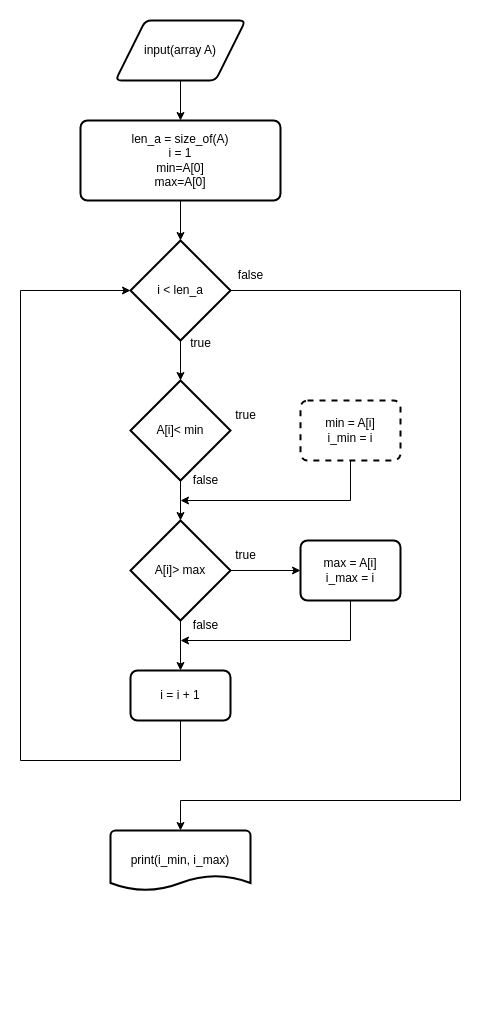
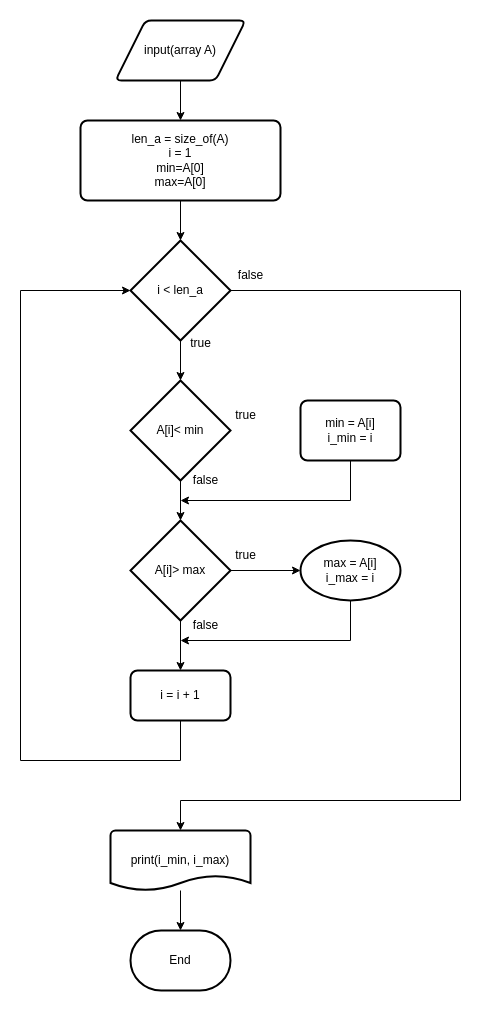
node "min = A[i] i_min = i": style dashed -> solid
node "max = A[i] i_max = i": shape rounded rectangle -> ellipse
edge "print(i_min, i_max)" -> "End": added
node "End": added
